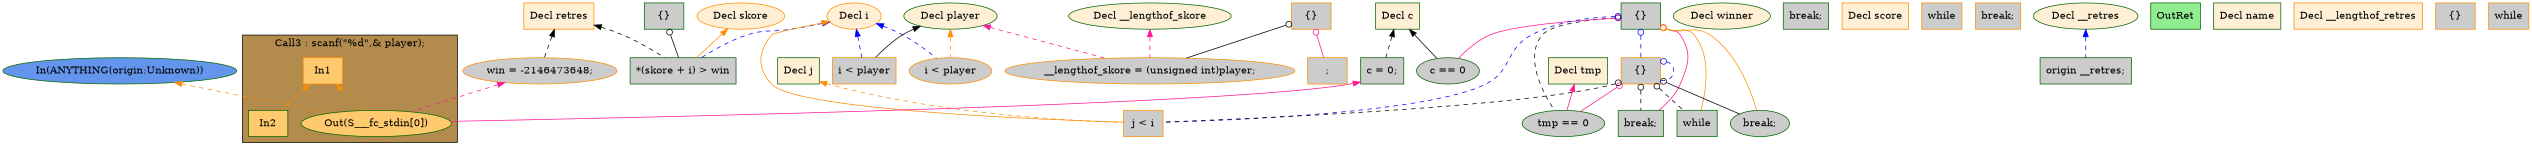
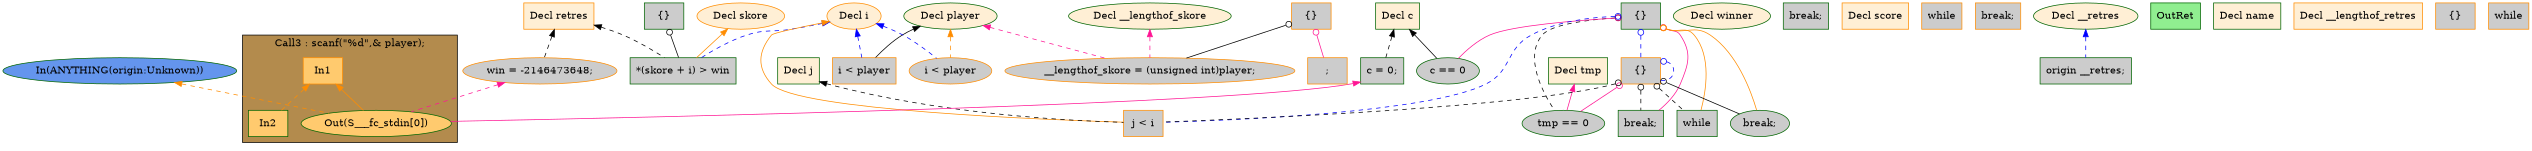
edge "Out(S___fc_stdin[0])" -> "In1": style dashed -> solid
edge "j < i" -> "Decl j": color darkorange -> black
